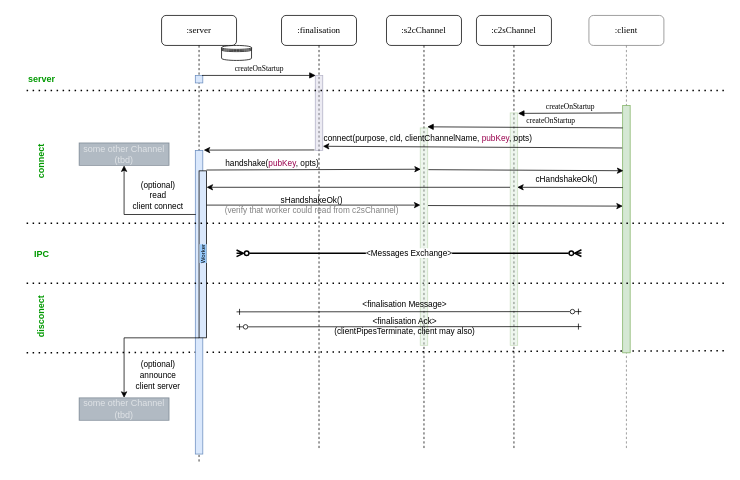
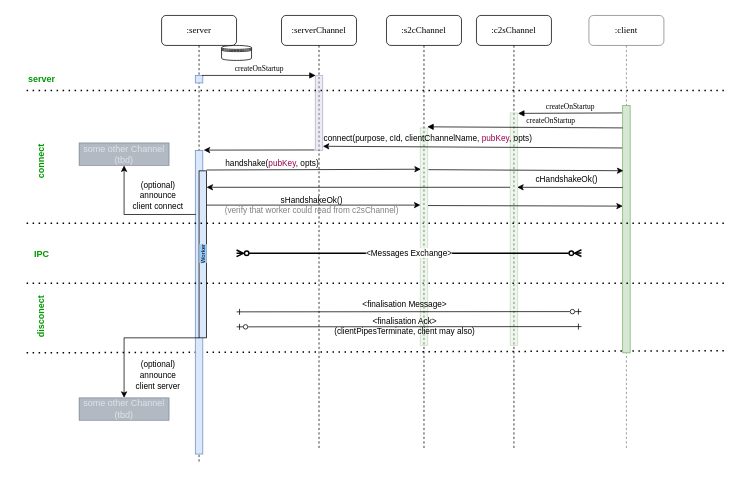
node ":finalisation": label ":finalisation" -> ":serverChannel"
node "(optional)readclient connect": label "(optional)readclient connect" -> "(optional)announceclient connect"
